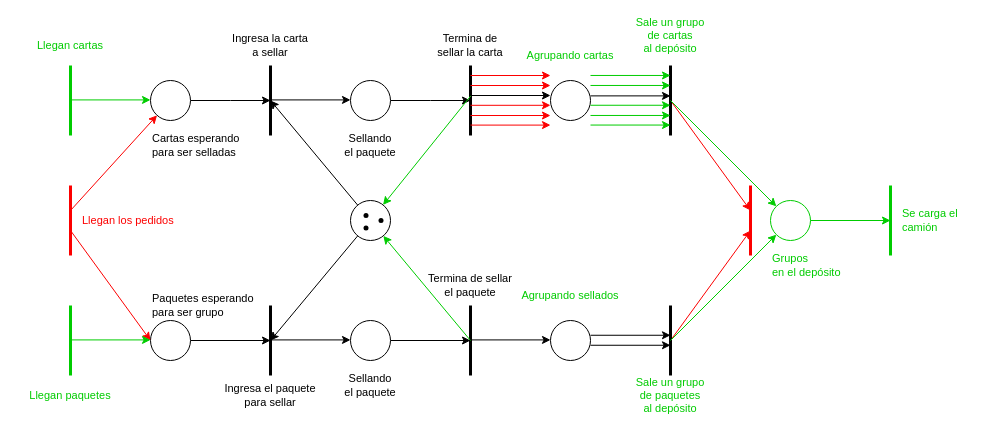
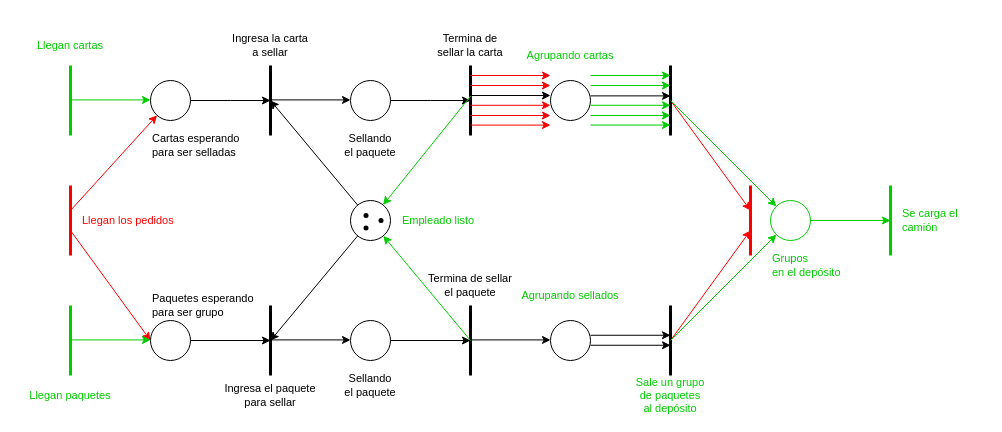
node "Sale un grupo de cartas al depósito": removed
node "Empleado listo": added
